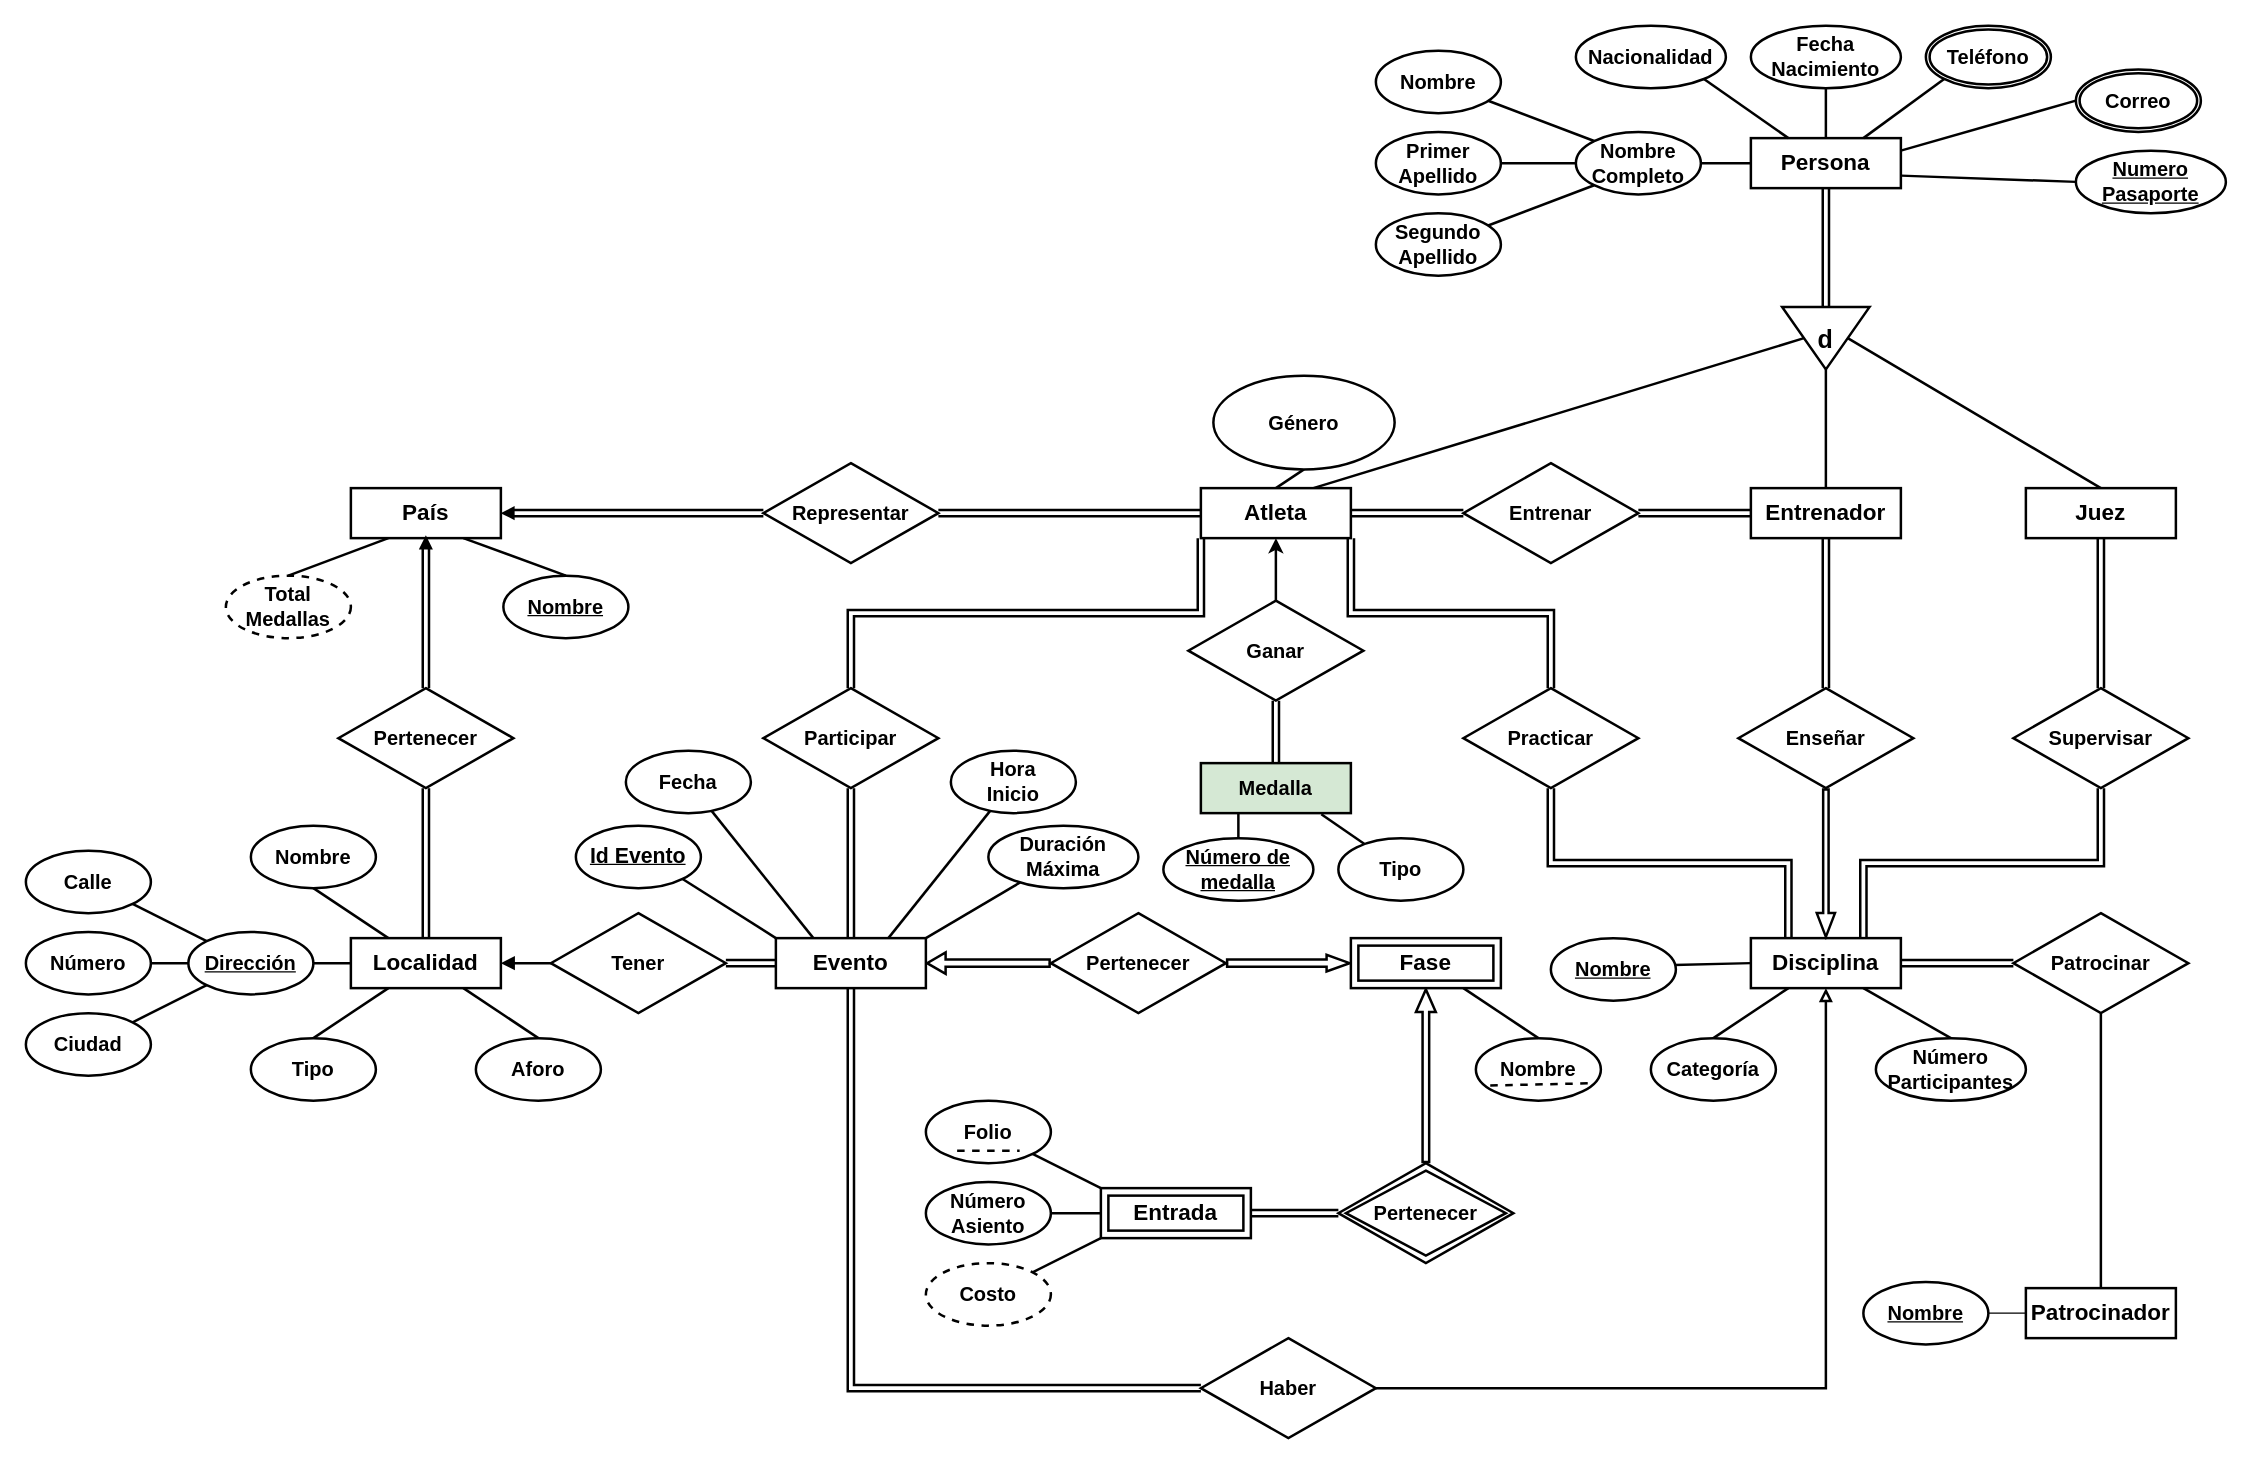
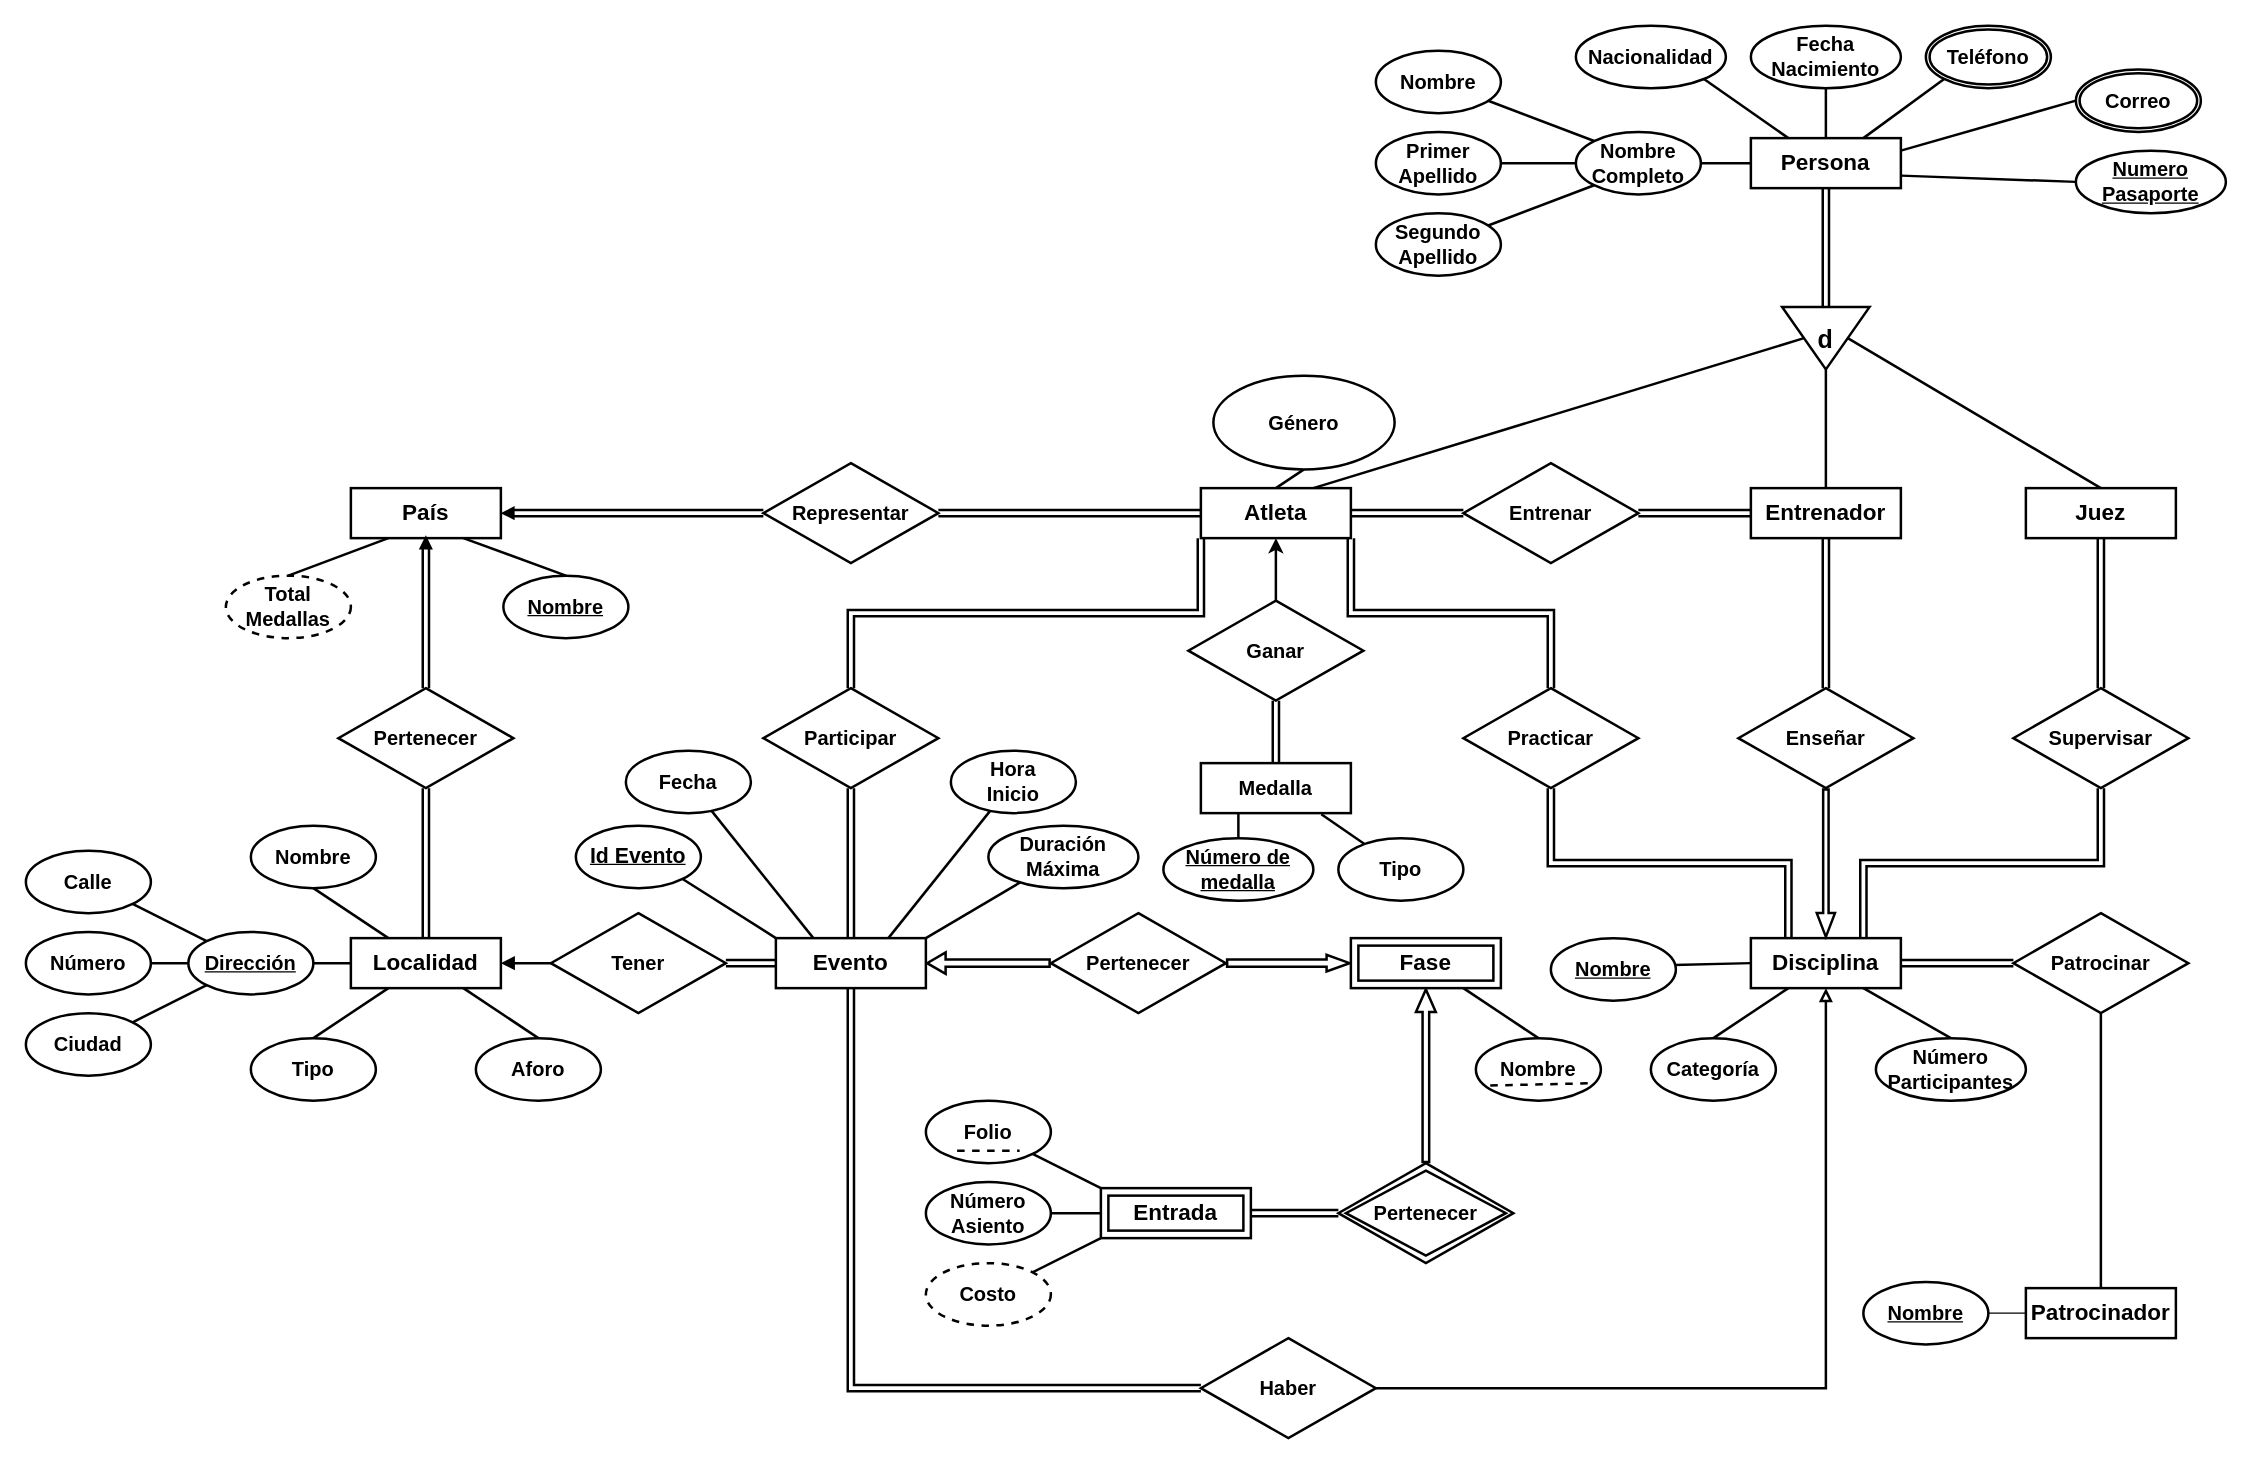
node "Medalla": fillcolor #d5e8d4 -> #ffffff
